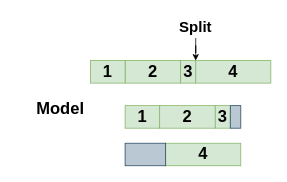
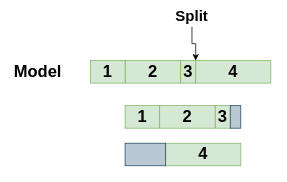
node "Split": moved (195, 27) -> (192, 15)
node "Model": moved (60, 109) -> (38, 72)
